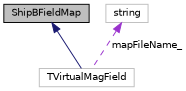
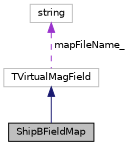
edge "TVirtualMagField" -> "ShipBFieldMap": reversed
